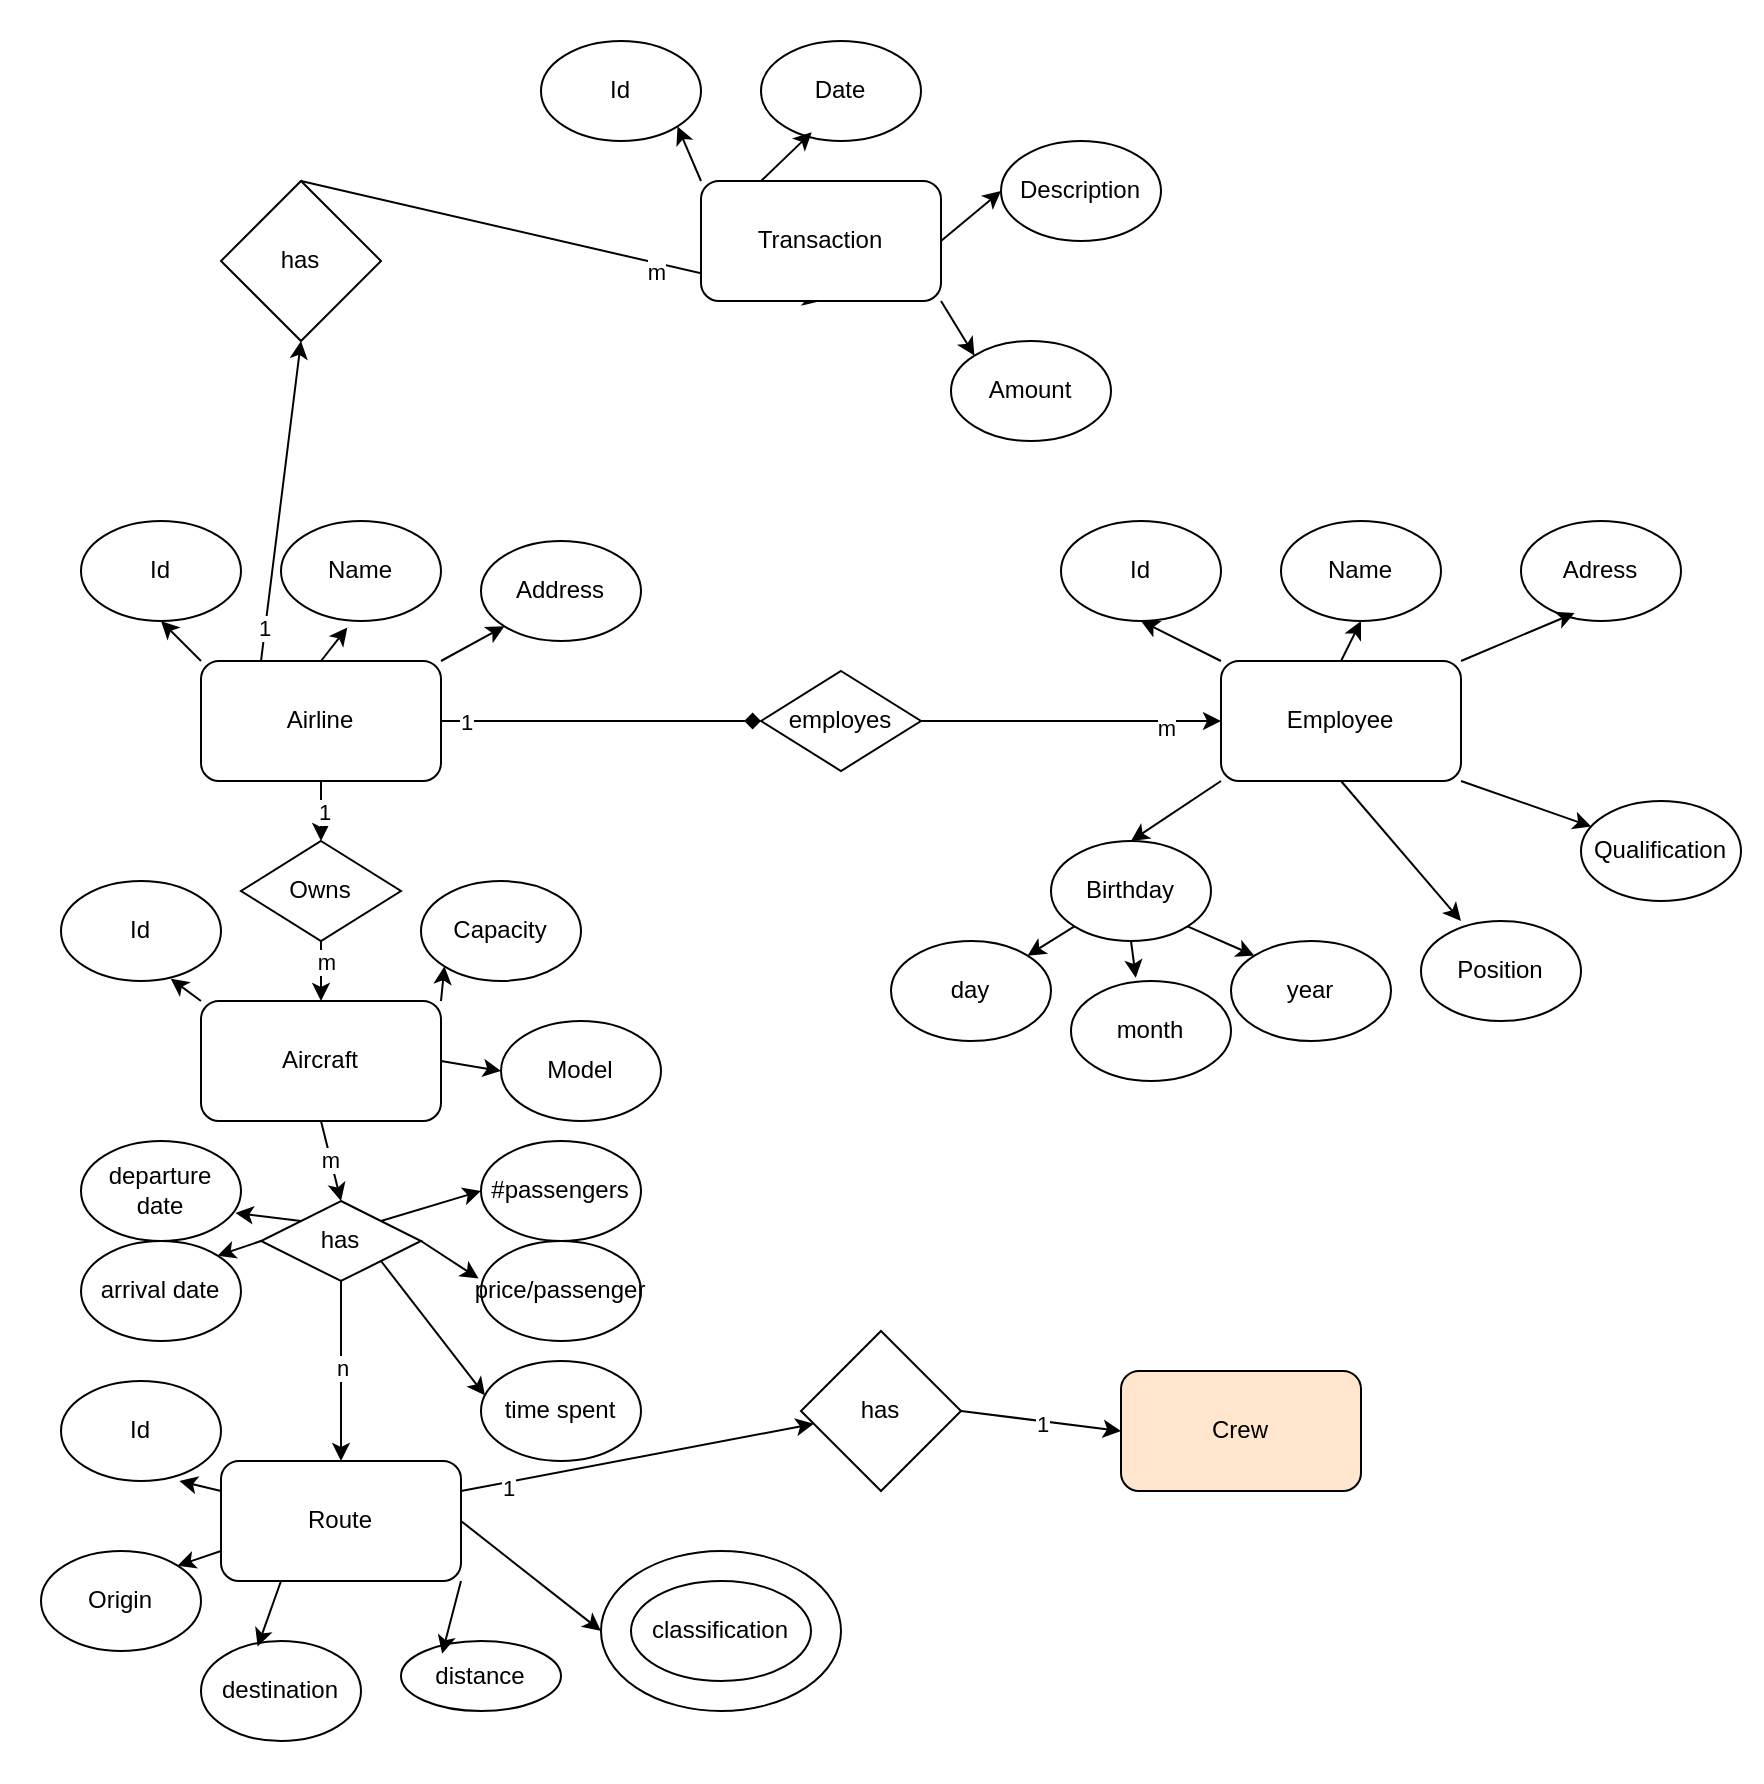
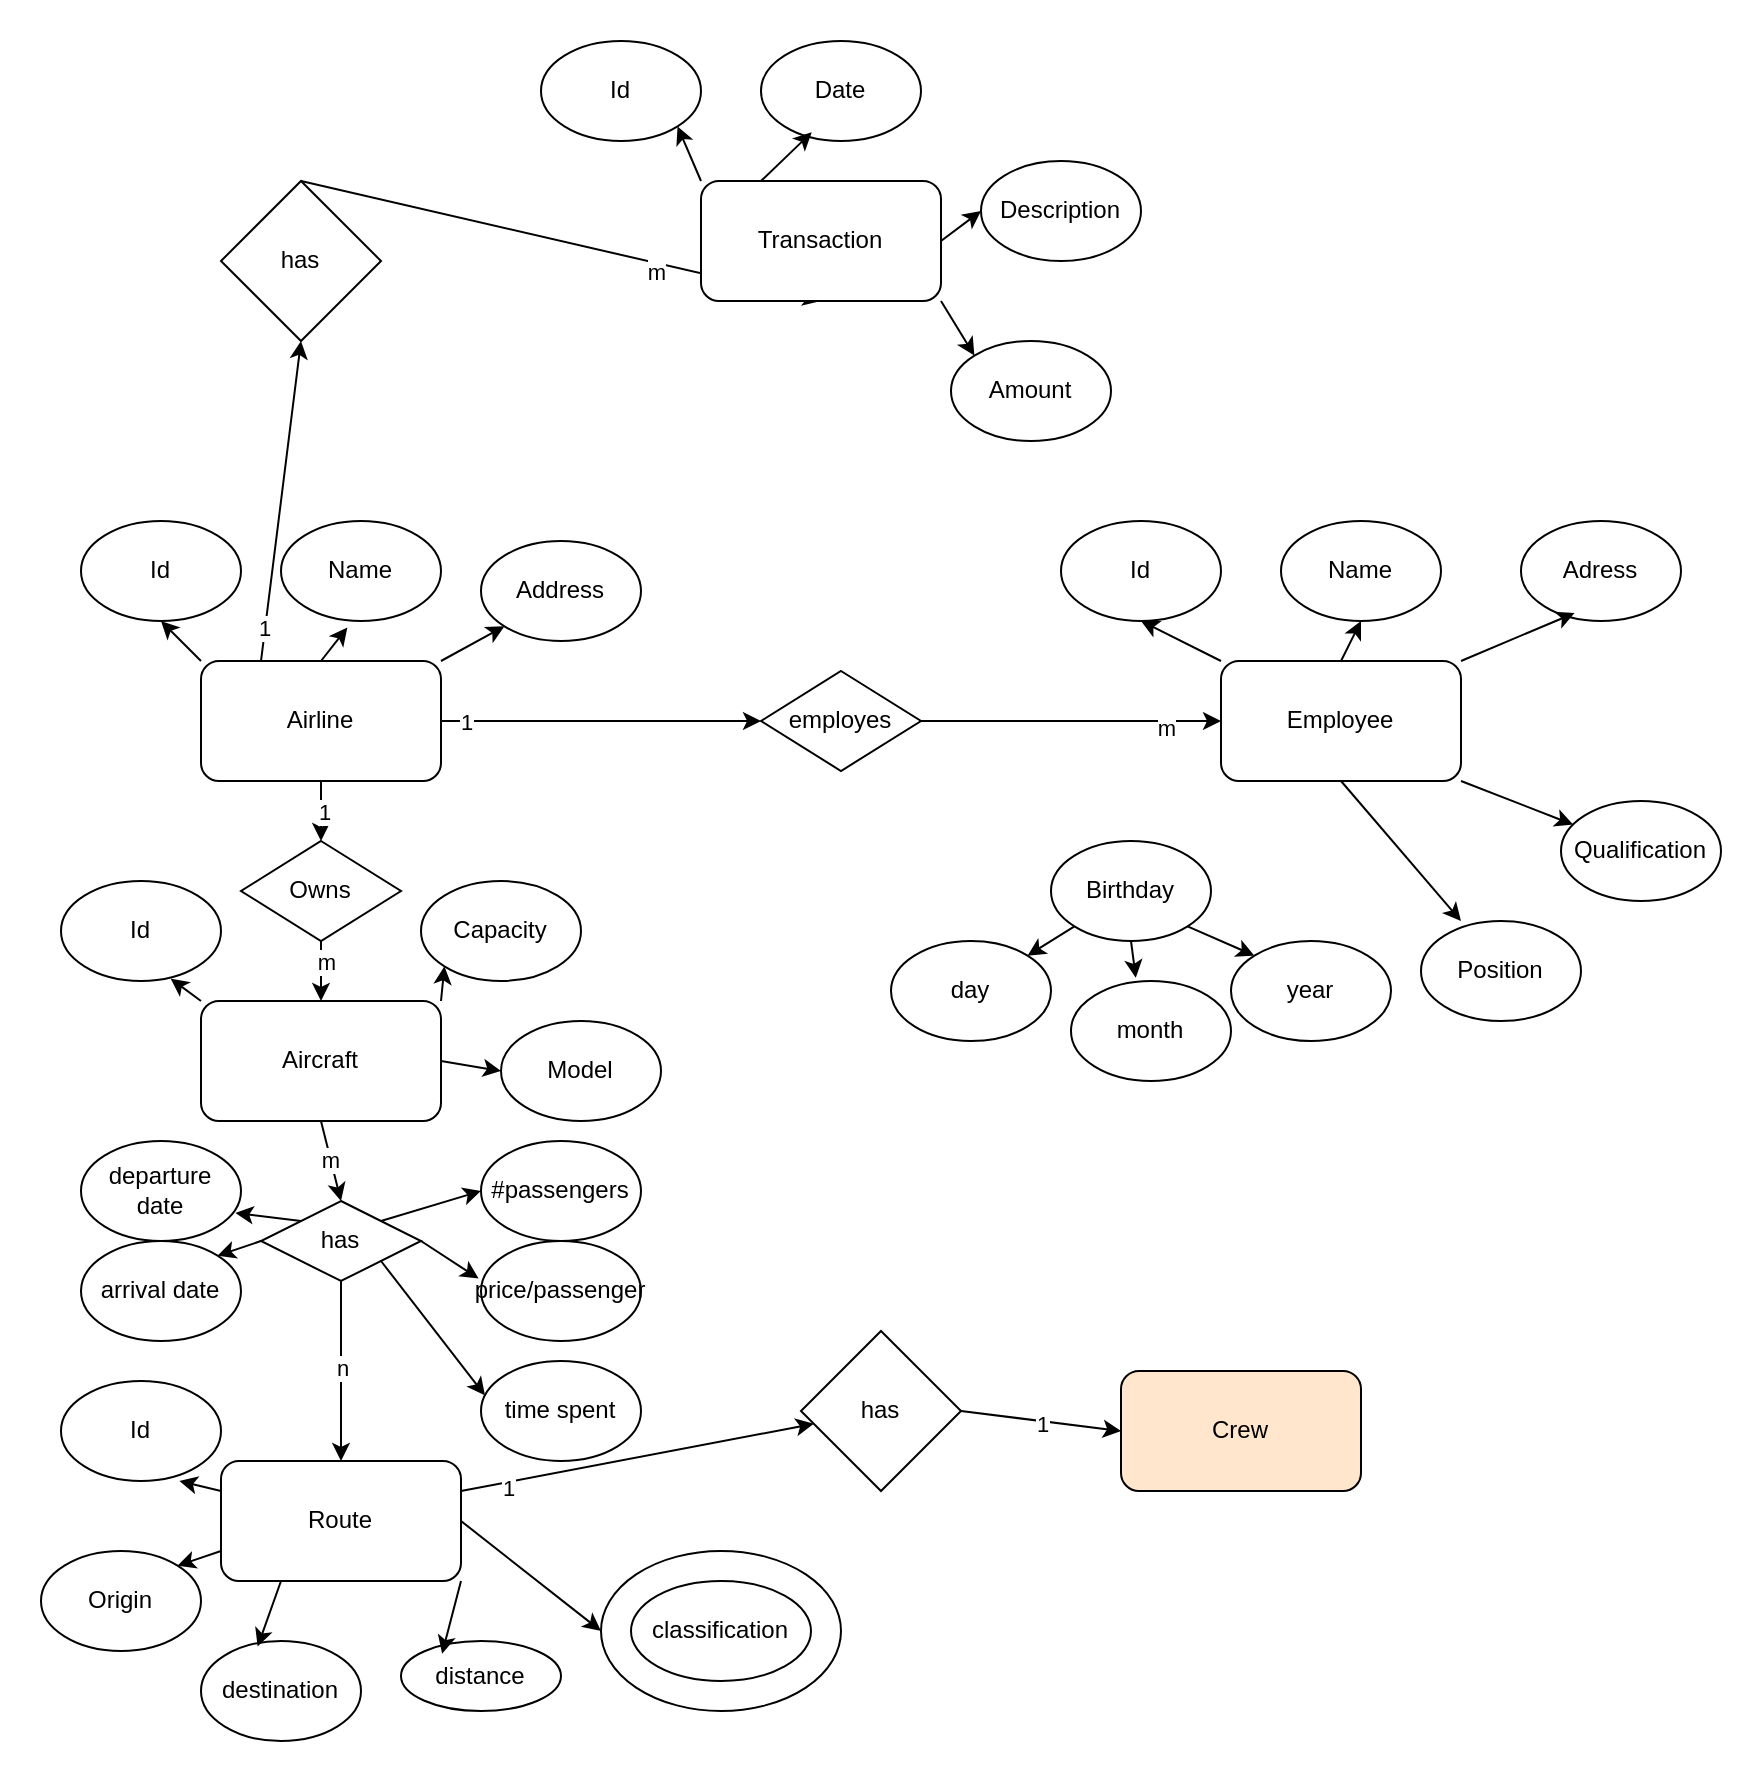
node "Description": moved (1081, 191) -> (1061, 211)
edge "Airline" -> "employes": arrowhead diamond -> classic
edge "Employee" -> "Birthday": removed
node "Qualification": moved (1661, 851) -> (1641, 851)
